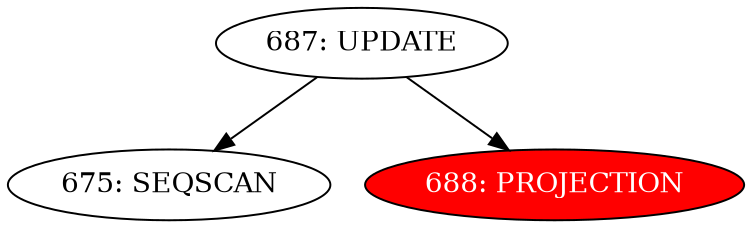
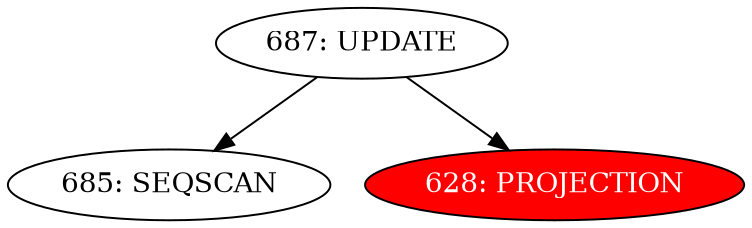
node "675: SEQSCAN": label "675: SEQSCAN" -> "685: SEQSCAN"
node "688: PROJECTION": label "688: PROJECTION" -> "628: PROJECTION"
